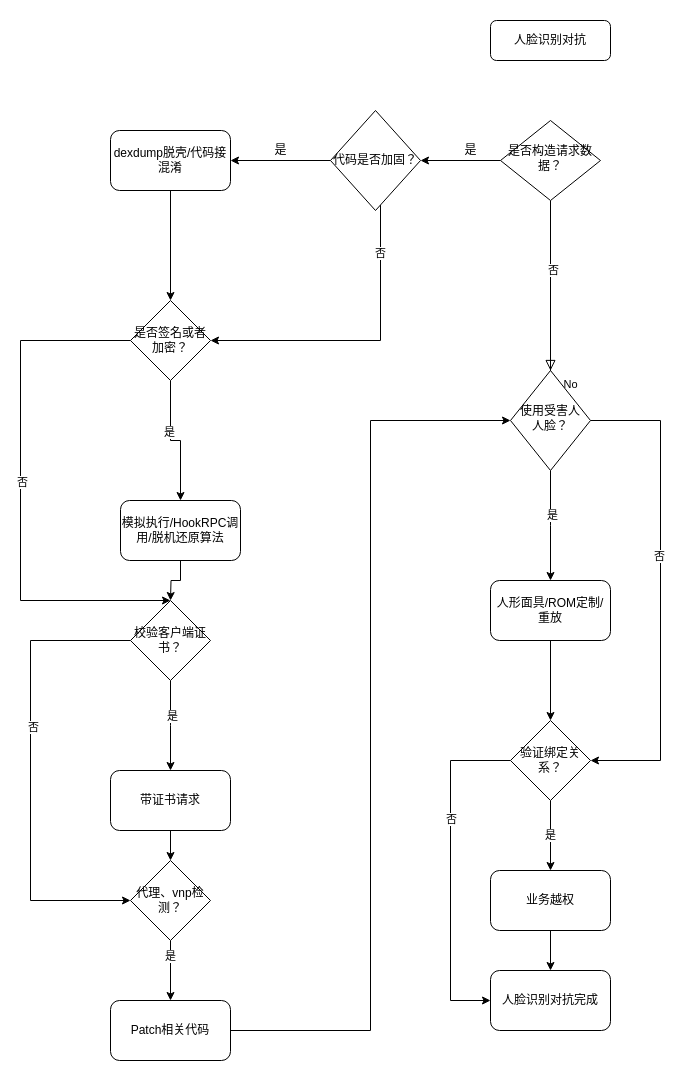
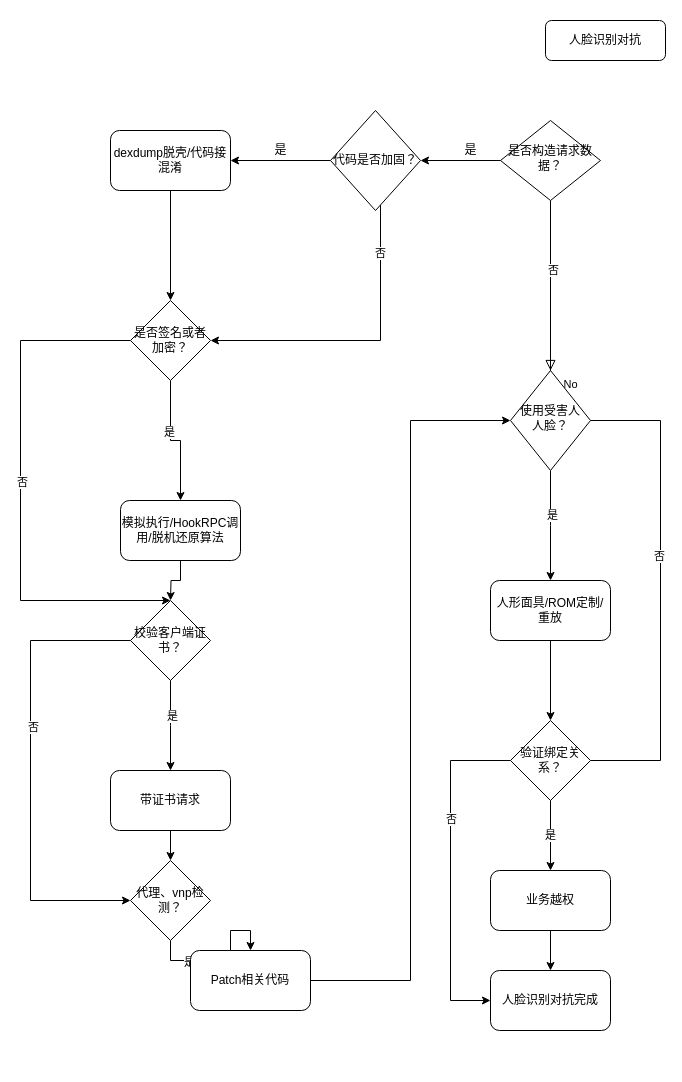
node "人脸识别对抗": moved (551, 41) -> (606, 41)
edge "使用受害人人脸？" -> "验证绑定关系？": arrowhead classic -> none
node "Patch相关代码": moved (171, 1031) -> (251, 981)
